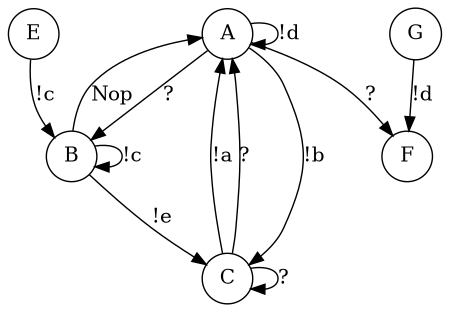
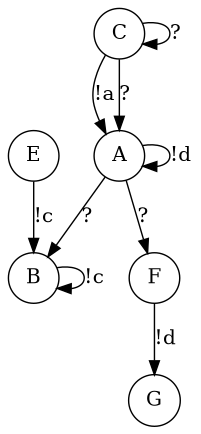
edge "B" -> "A": removed, label "Nop"
edge "G" -> "F": reversed
edge "A" -> "C": removed, label "!b"
edge "B" -> "C": removed, label "!e"
